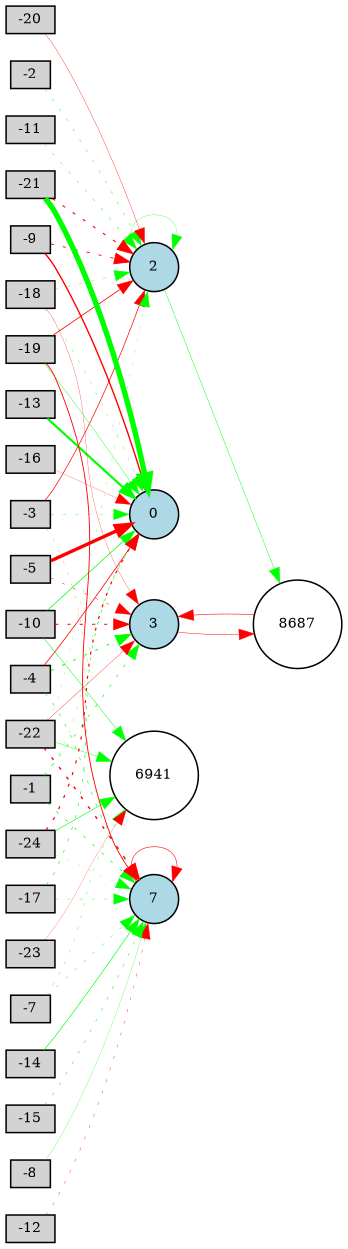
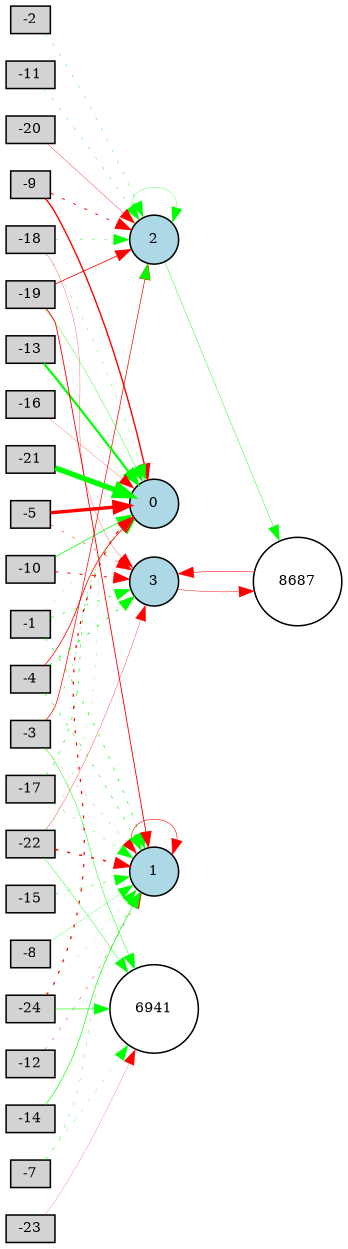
edge "-21" -> "2": removed
edge "-10" -> "6941": now "-3" -> "6941"
node "7": label "7" -> "1"
